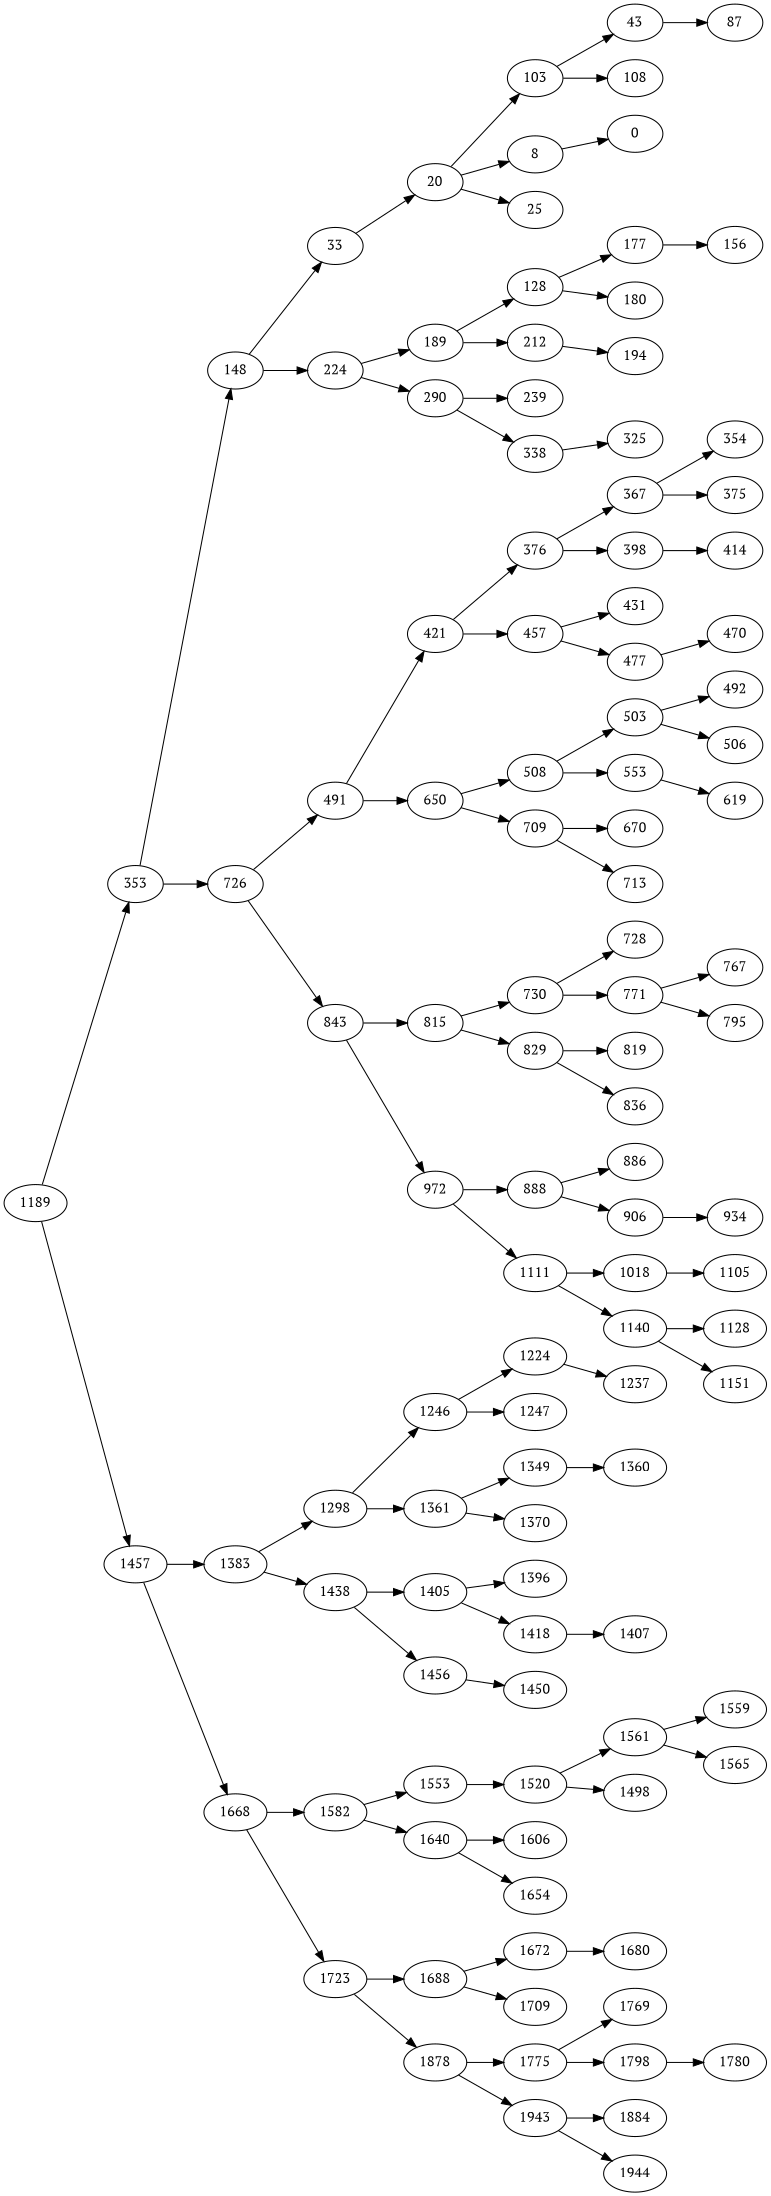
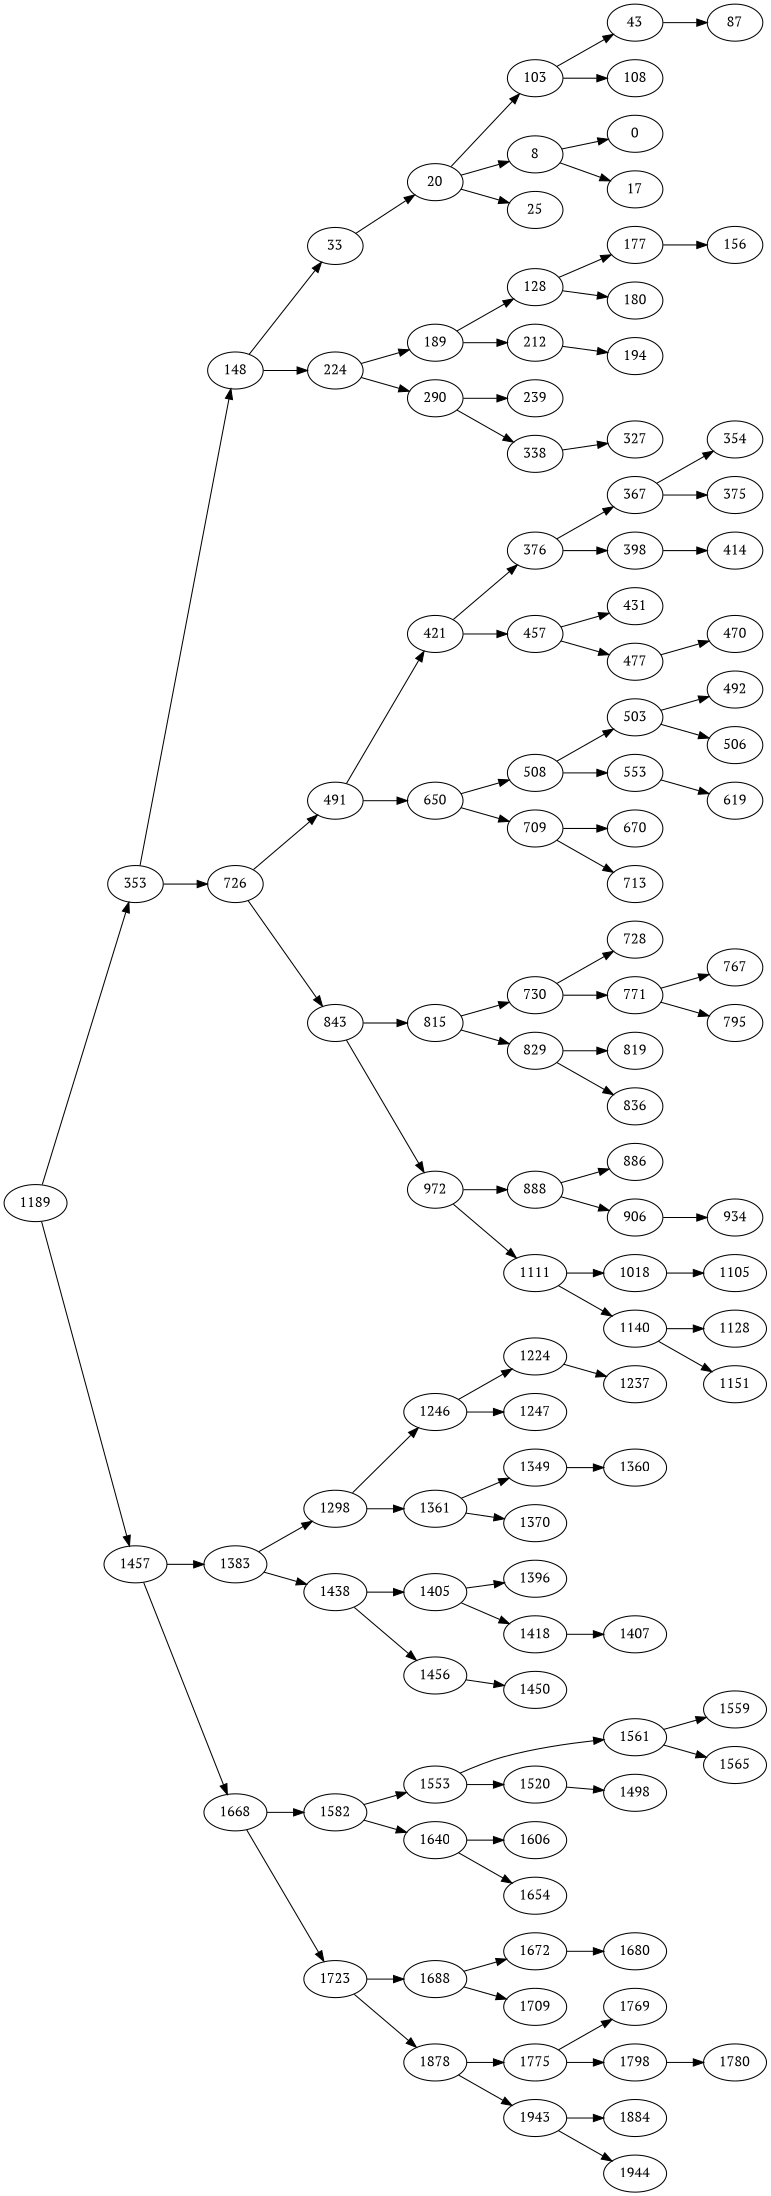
node "17": added
node "325": label "325" -> "327"
edge "1520" -> "1561": now "1553" -> "1561"
